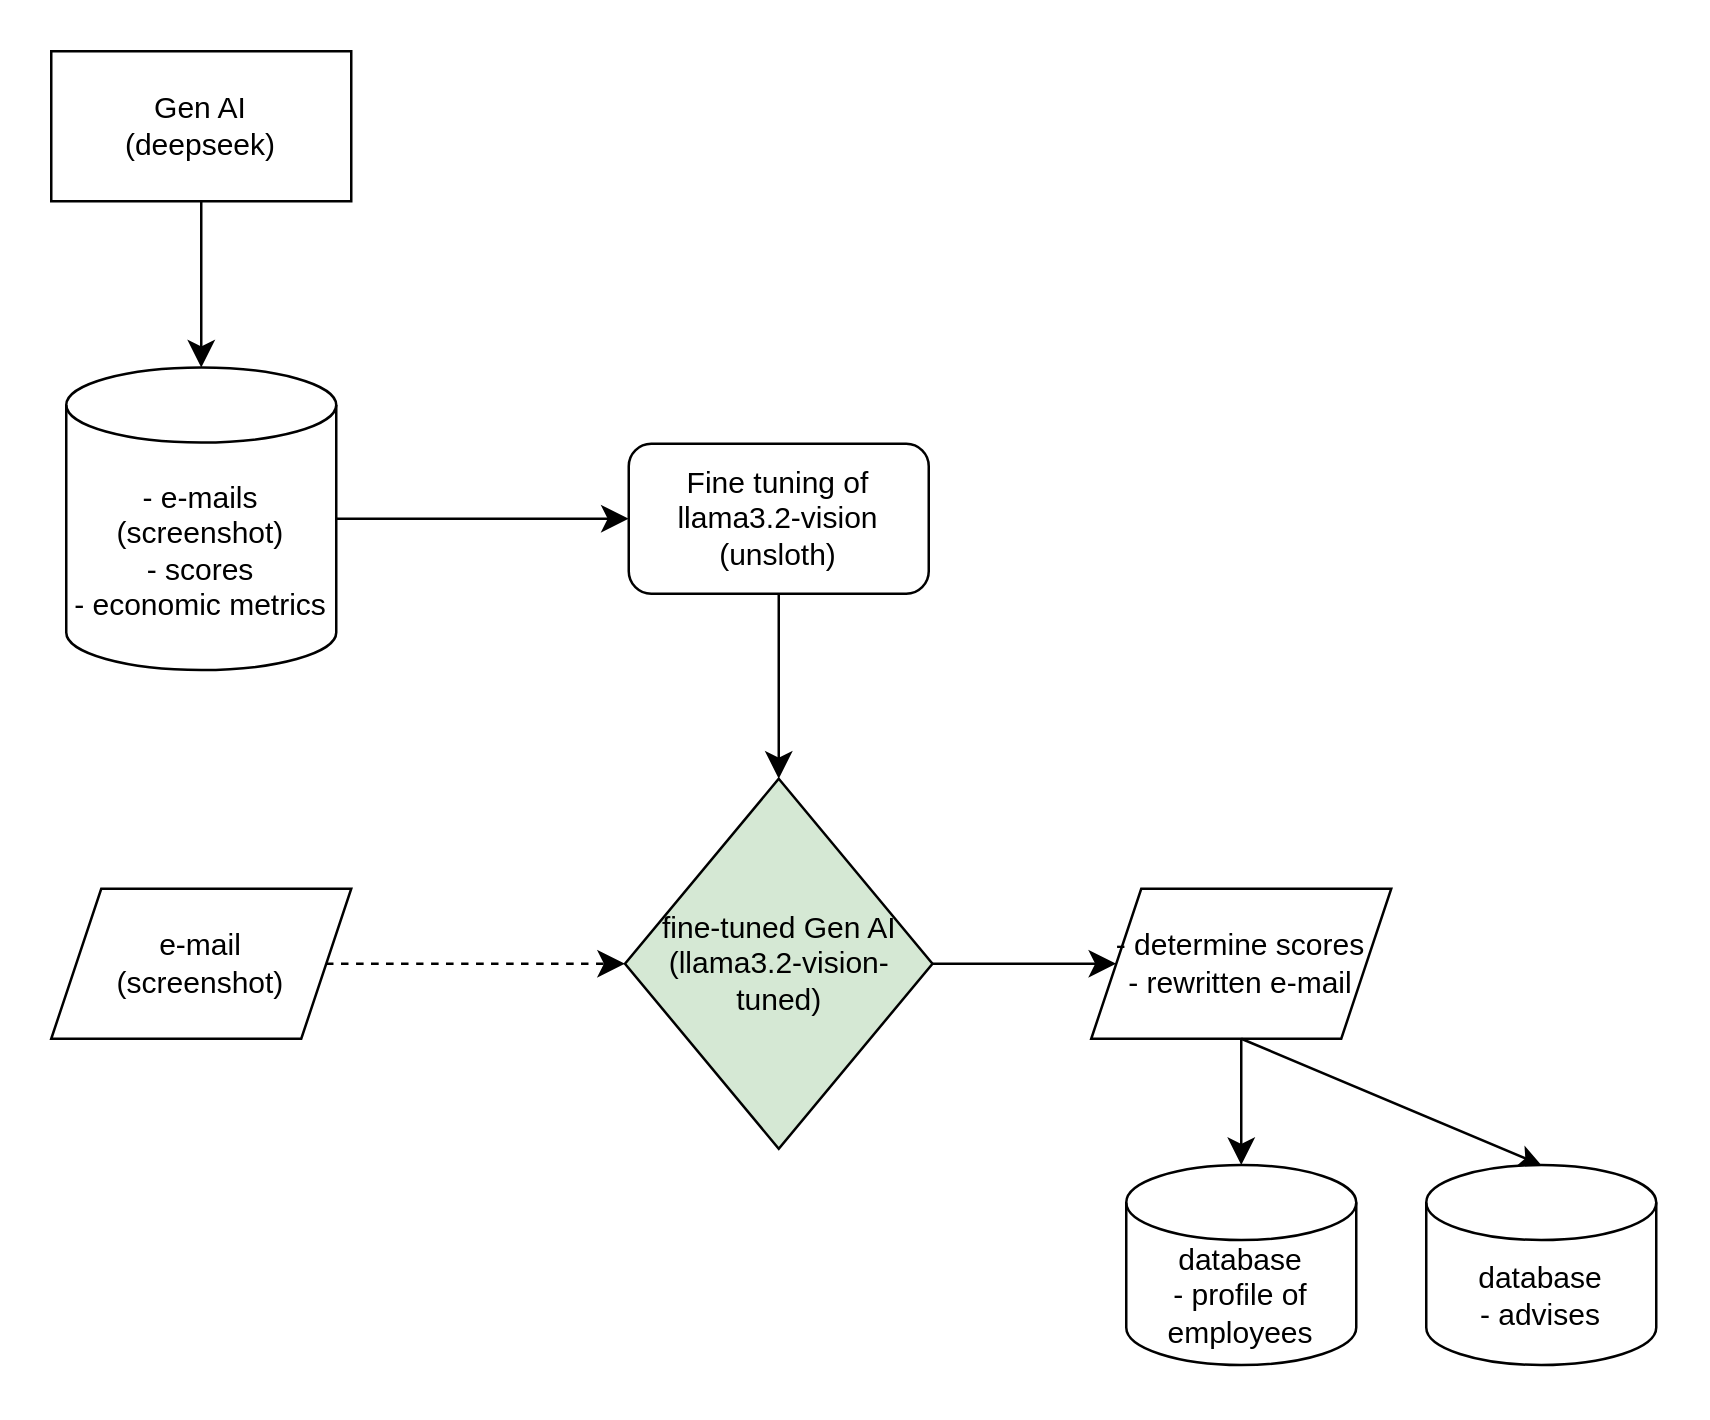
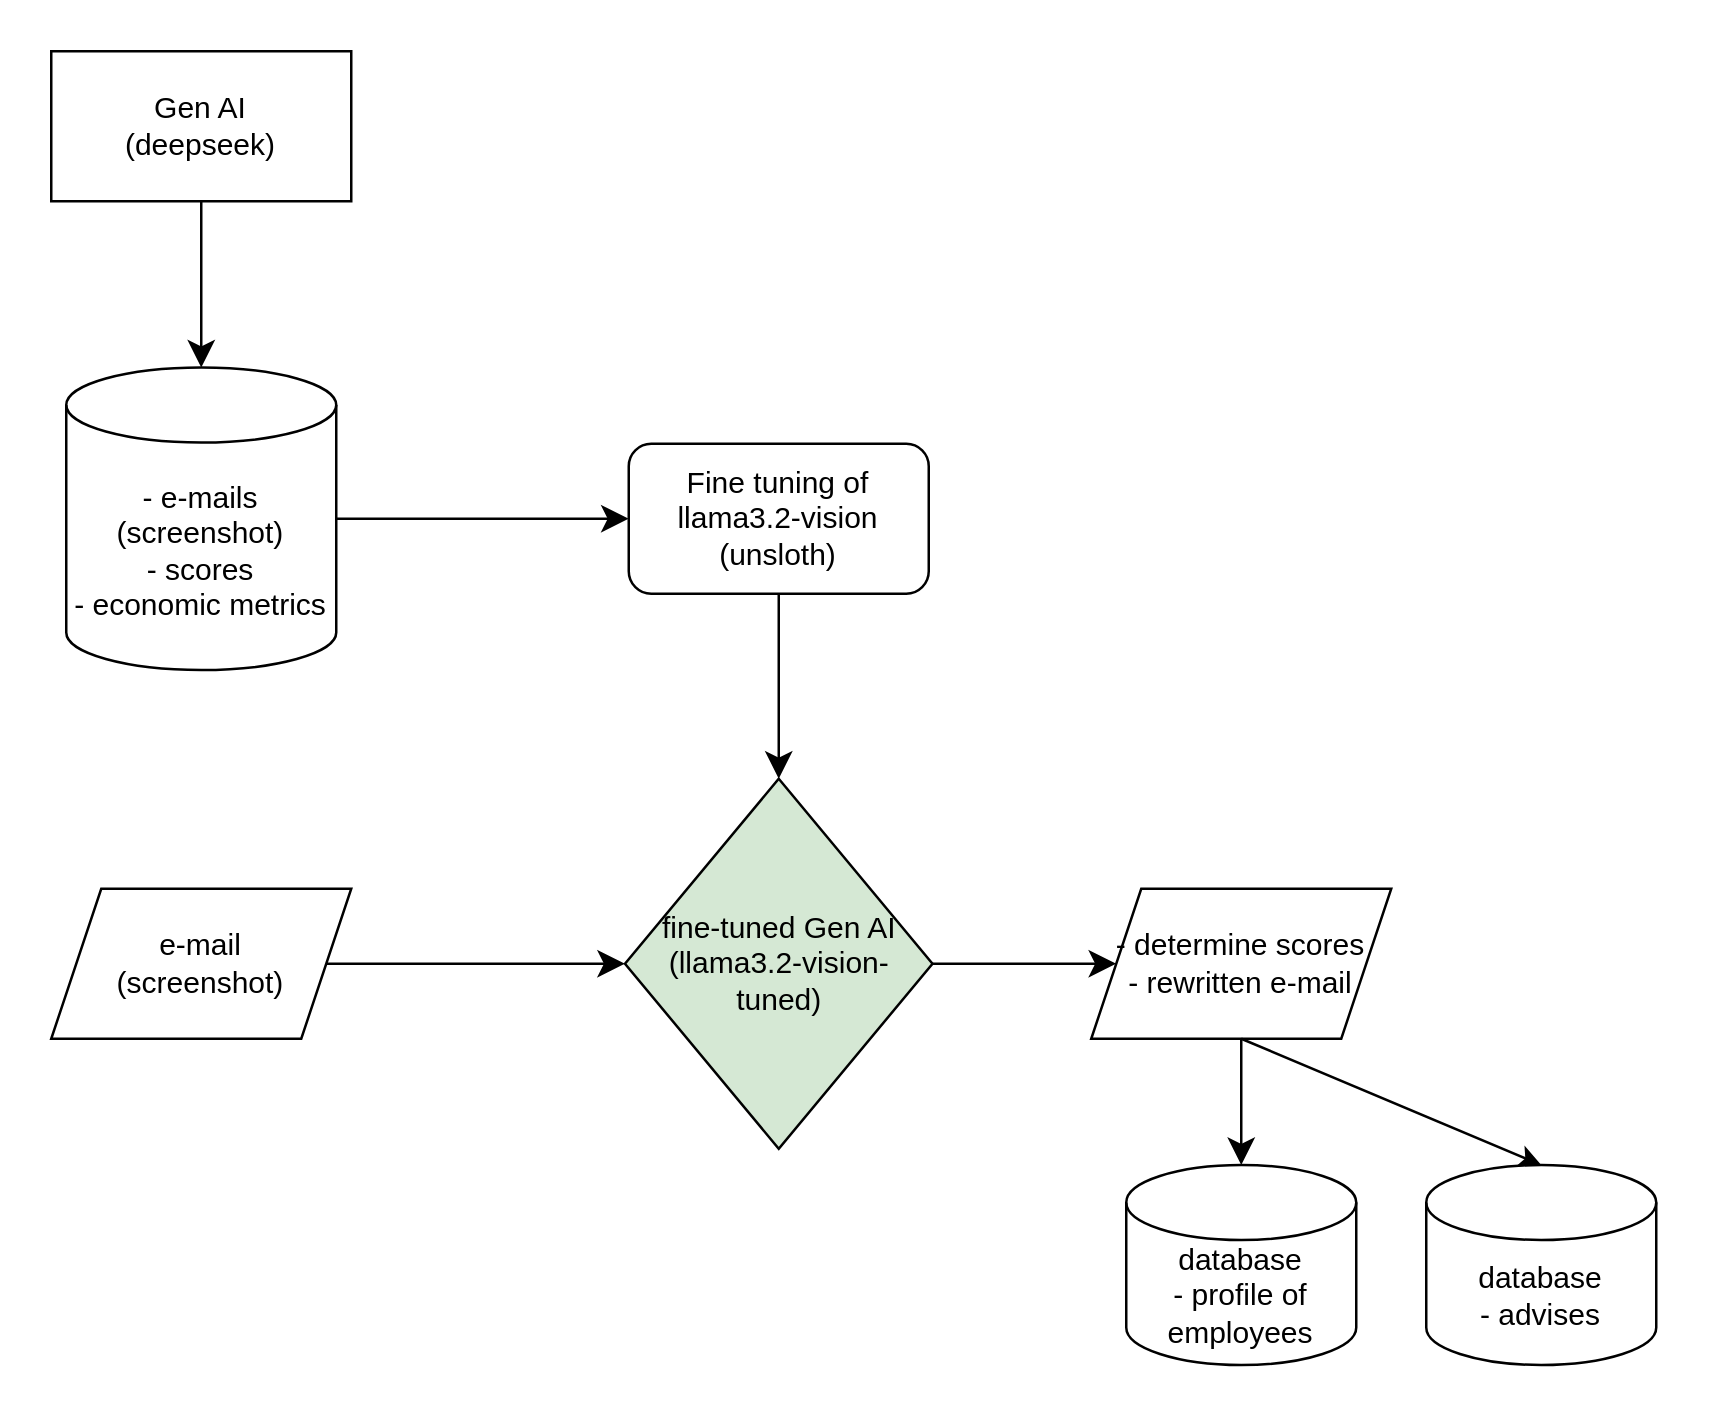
edge "e-mail (screenshot)" -> "fine-tuned Gen AI (llama3.2-vision-tuned)": style dashed -> solid
